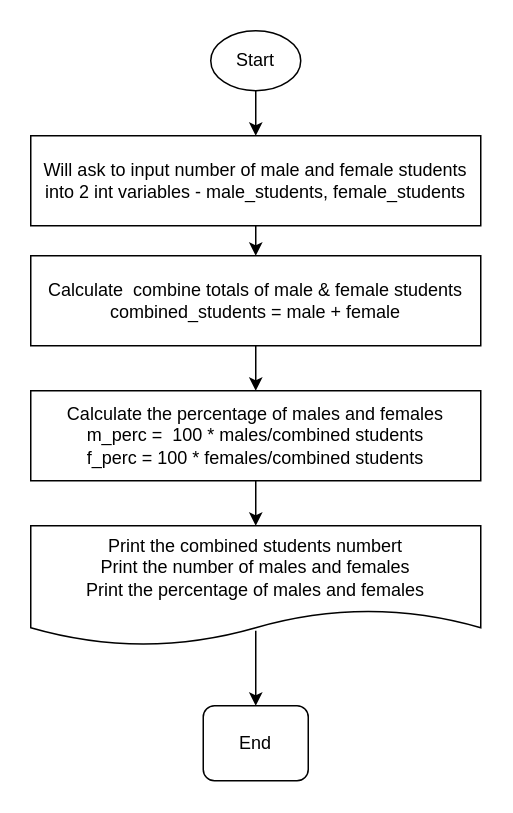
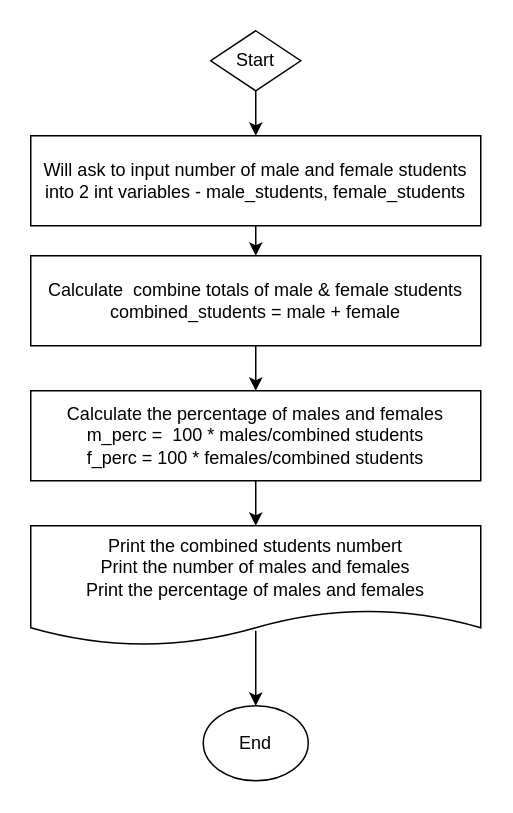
node "Start": shape ellipse -> diamond
node "End": shape rounded rectangle -> ellipse
